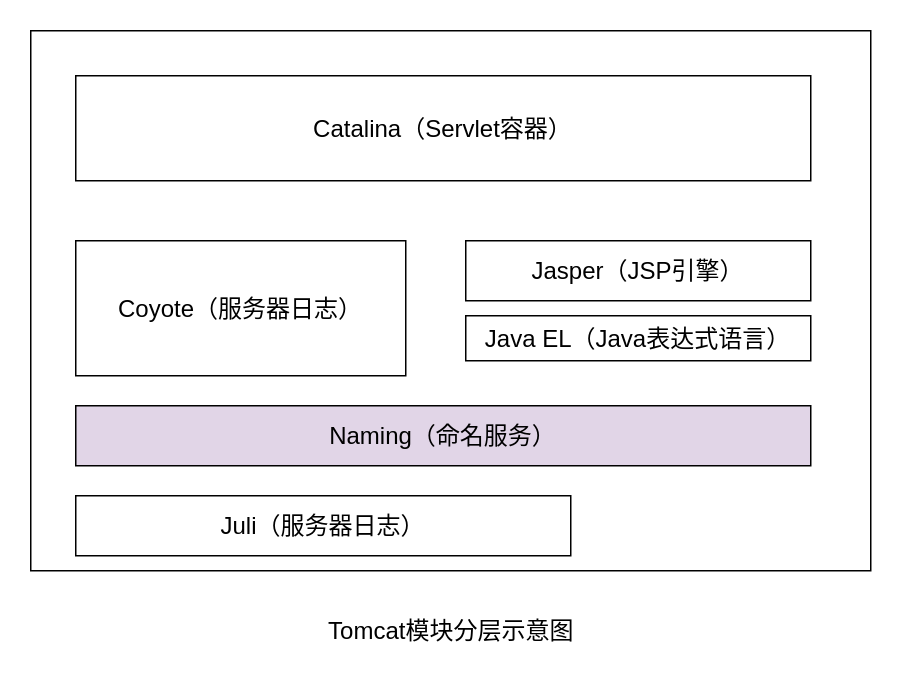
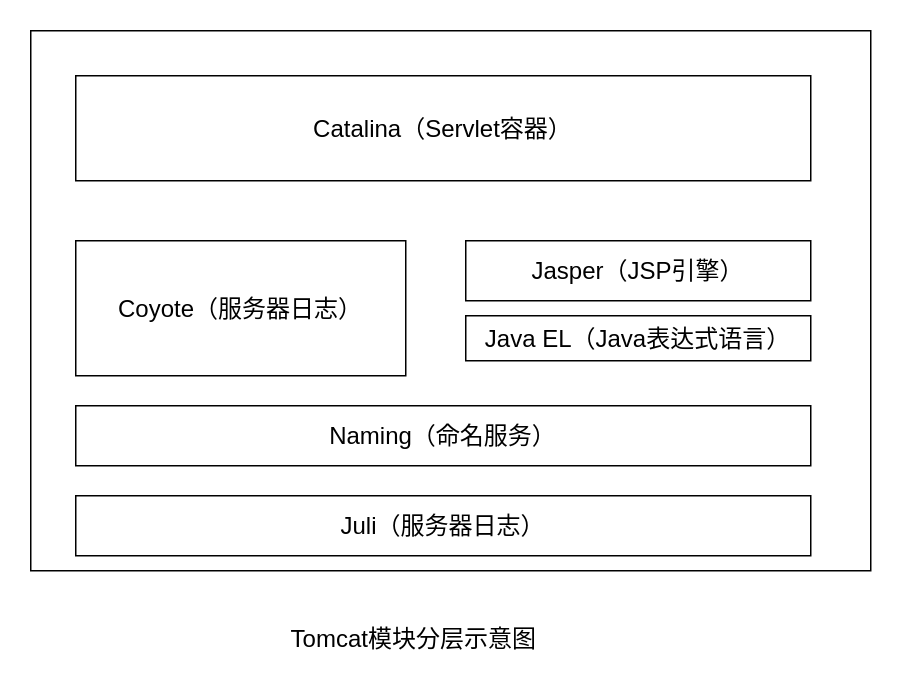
node "Naming（命名服务）": fillcolor #e1d5e7 -> #ffffff
node "Juli（服务器日志）": size 495x60 -> 735x60
node "Tomcat模块分层示意图": moved (451, 631) -> (413, 638)
